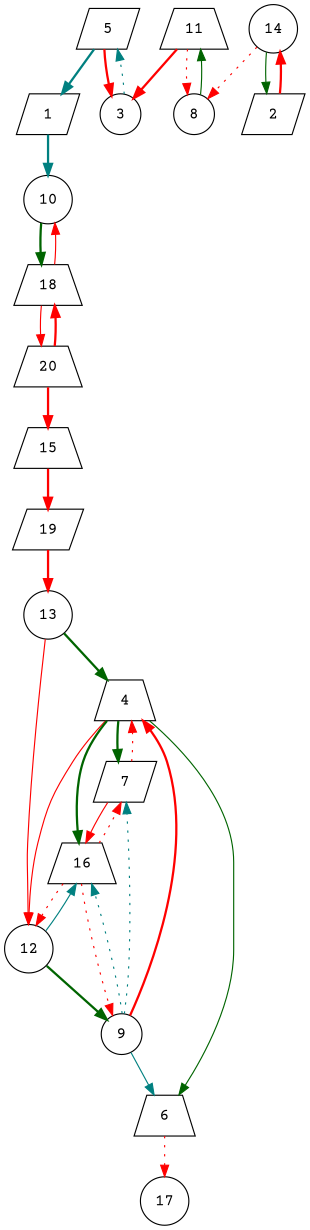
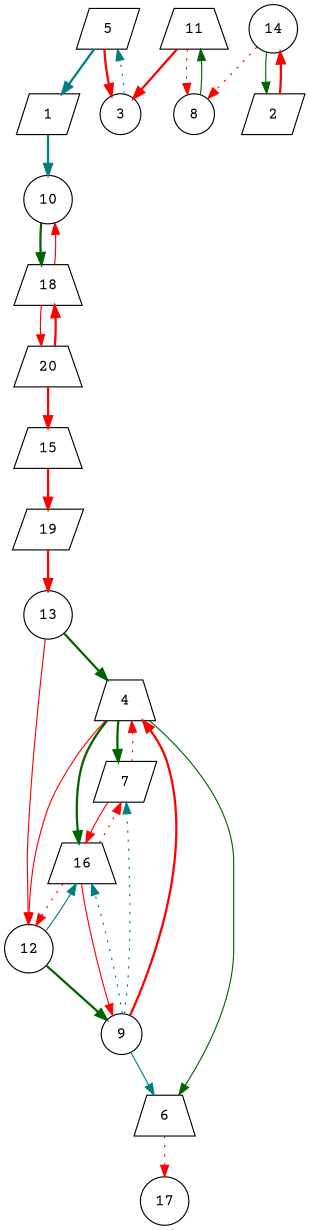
edge "16" -> "9": style dotted -> solid
